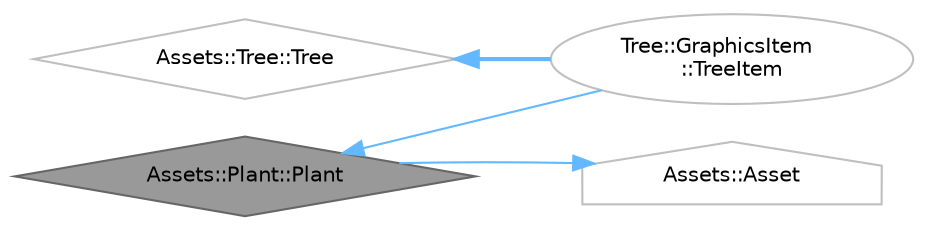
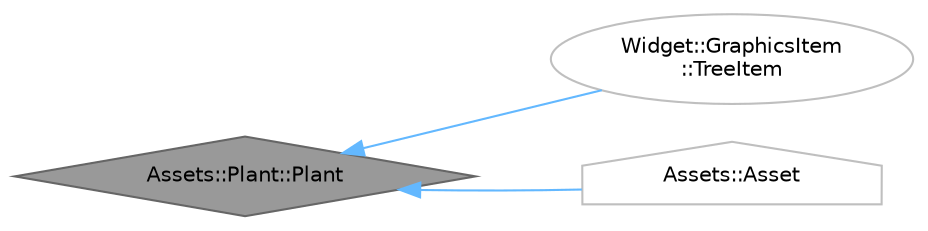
node "Assets::Tree::Tree": removed
node "Tree::GraphicsItem ::TreeItem": label "Tree::GraphicsItem ::TreeItem" -> "Widget::GraphicsItem ::TreeItem"
edge "Assets::Plant::Plant" -> "Assets::Asset": reversed
